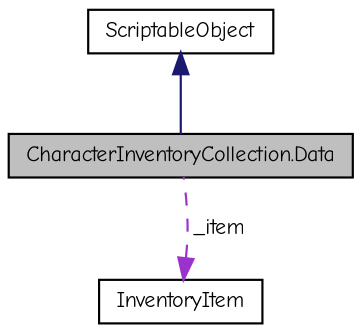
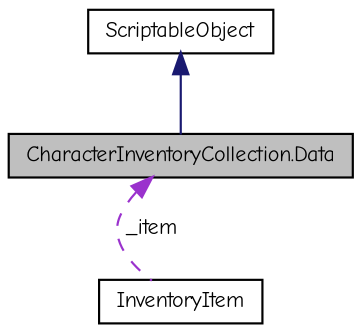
edge "CharacterInventoryCollection.Data" -> "InventoryItem": reversed
